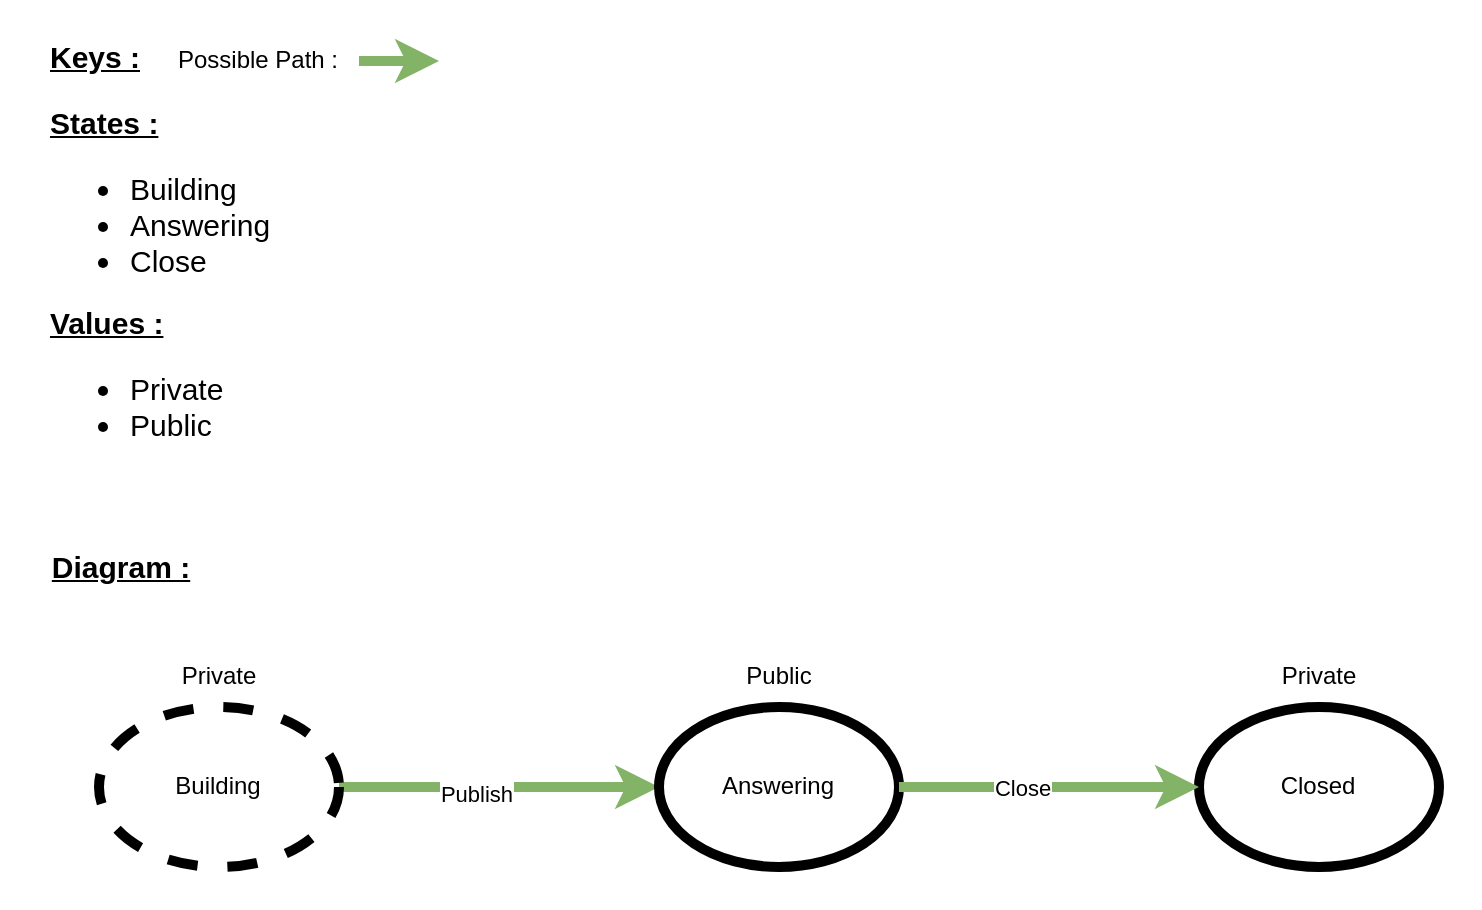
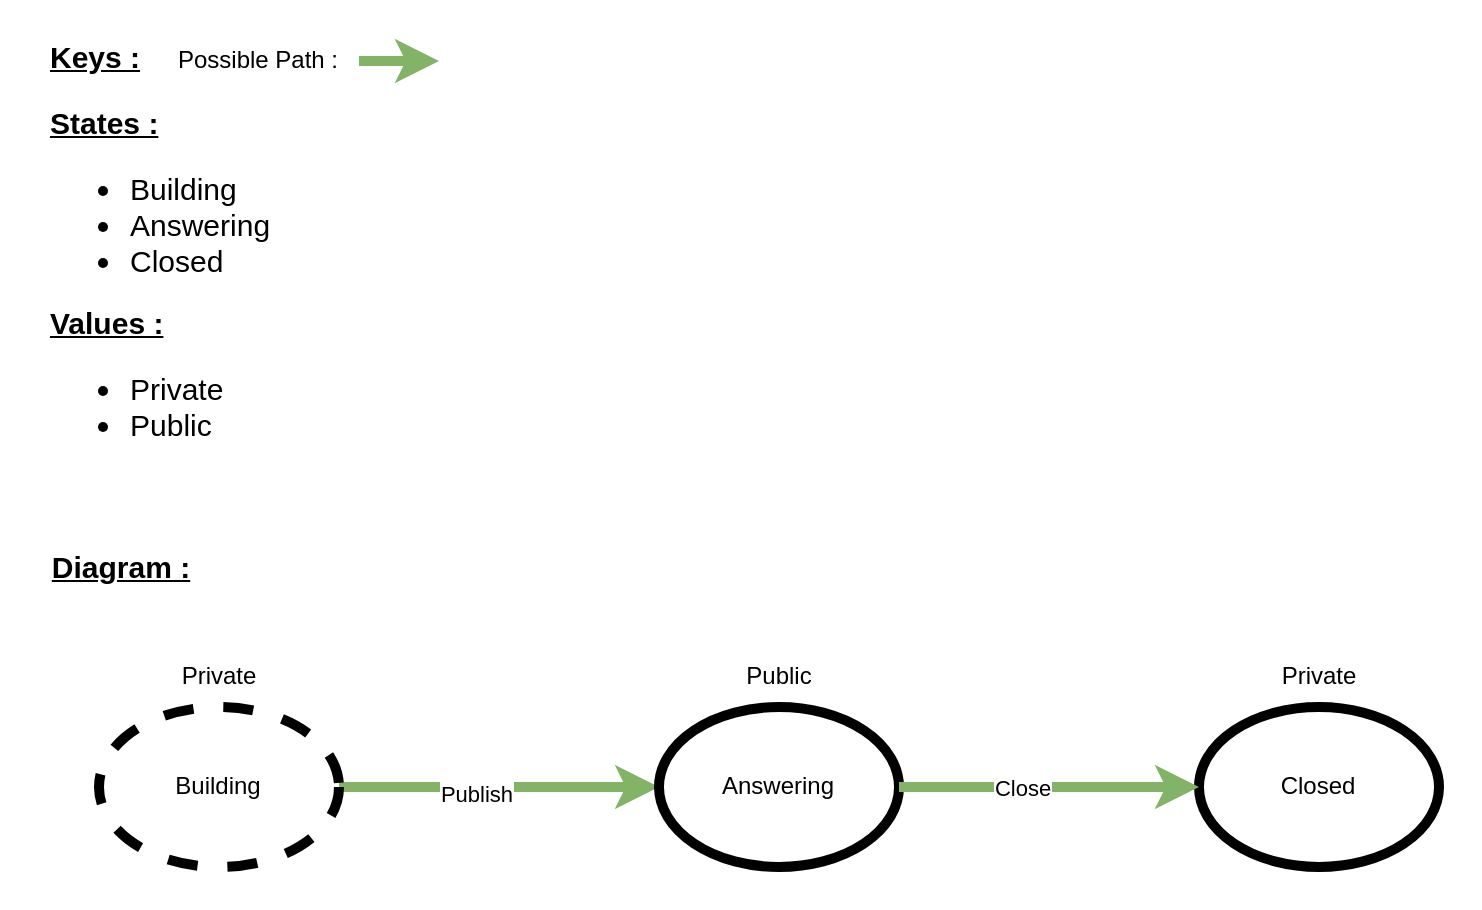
node "States : Building Answering Close": label "States : Building Answering Close" -> "States : Building Answering Closed"
